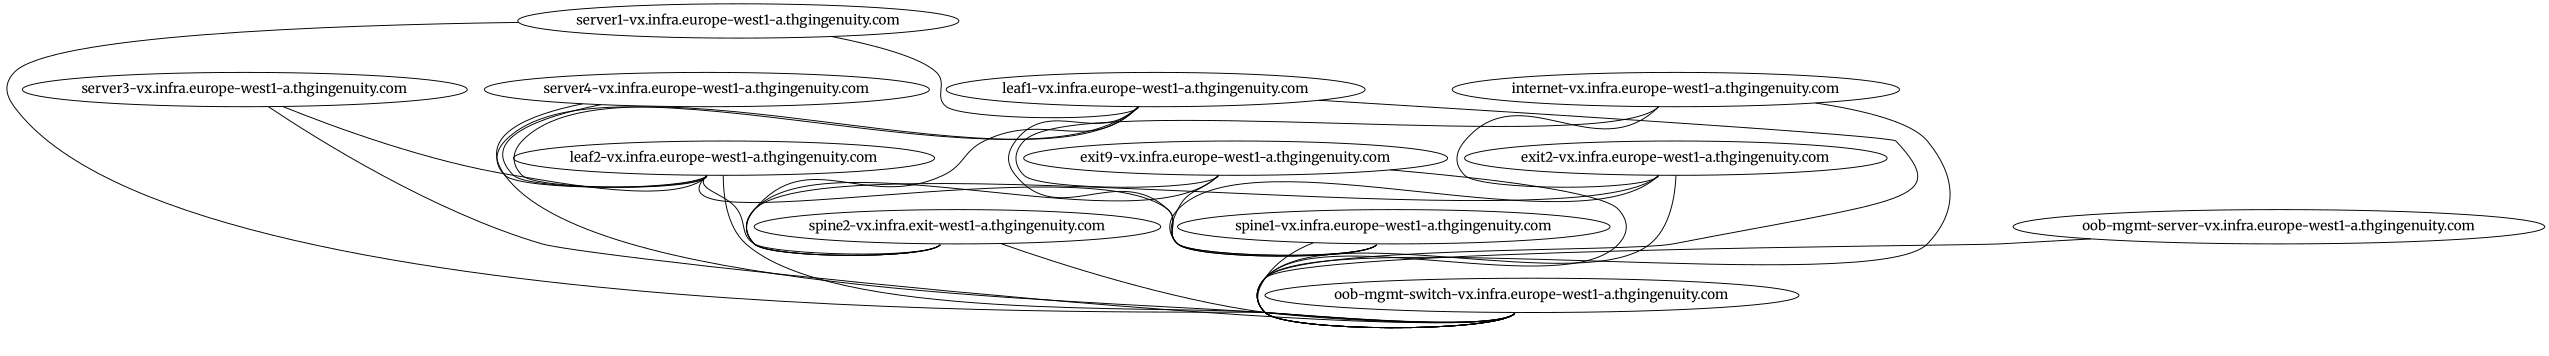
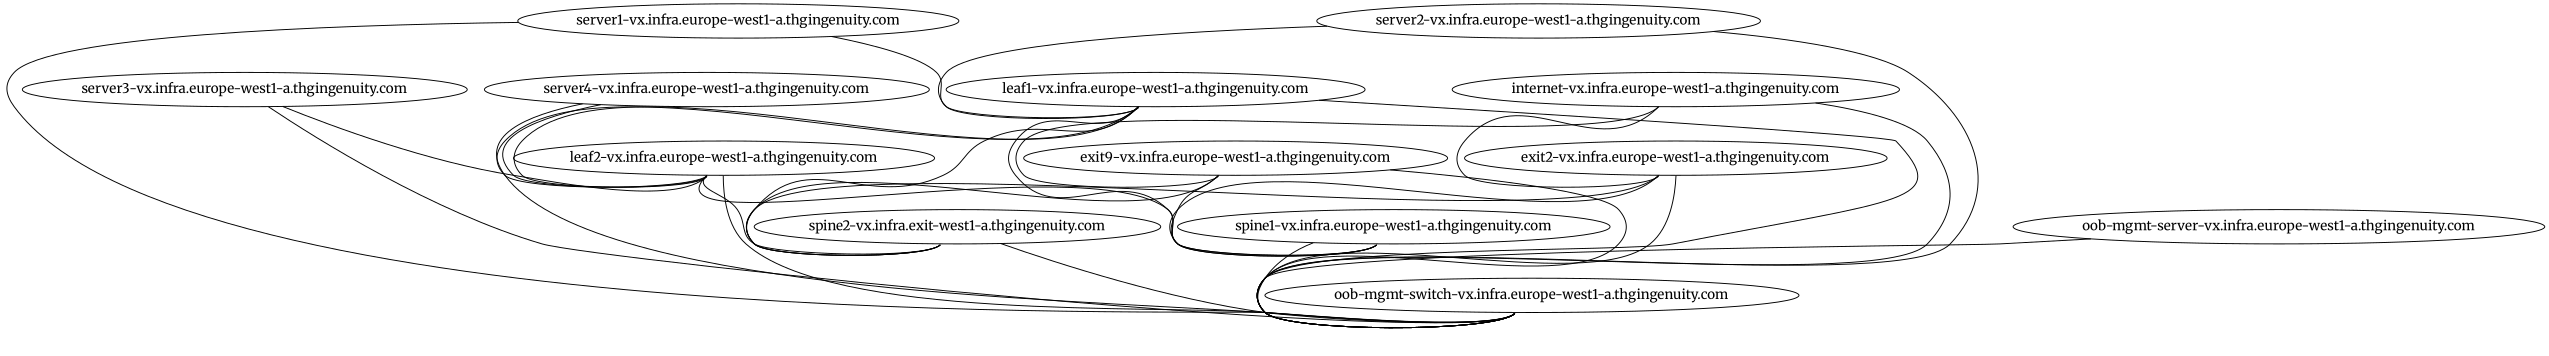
node "server2-vx.infra.europe-west1-a.thgingenuity.com": added
